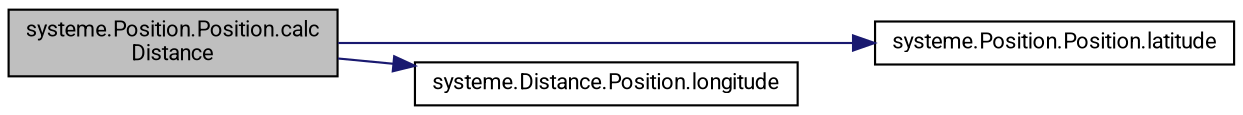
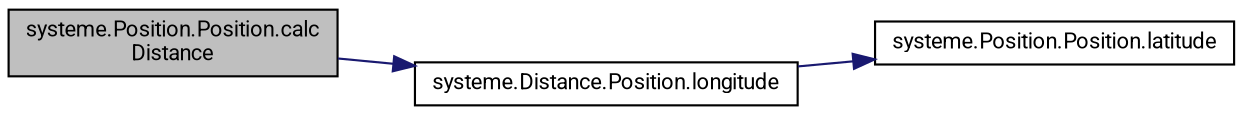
edge "systeme.Position.Position.calc Distance" -> "systeme.Position.Position.latitude": now "systeme.Distance.Position.longitude" -> "systeme.Position.Position.latitude"
